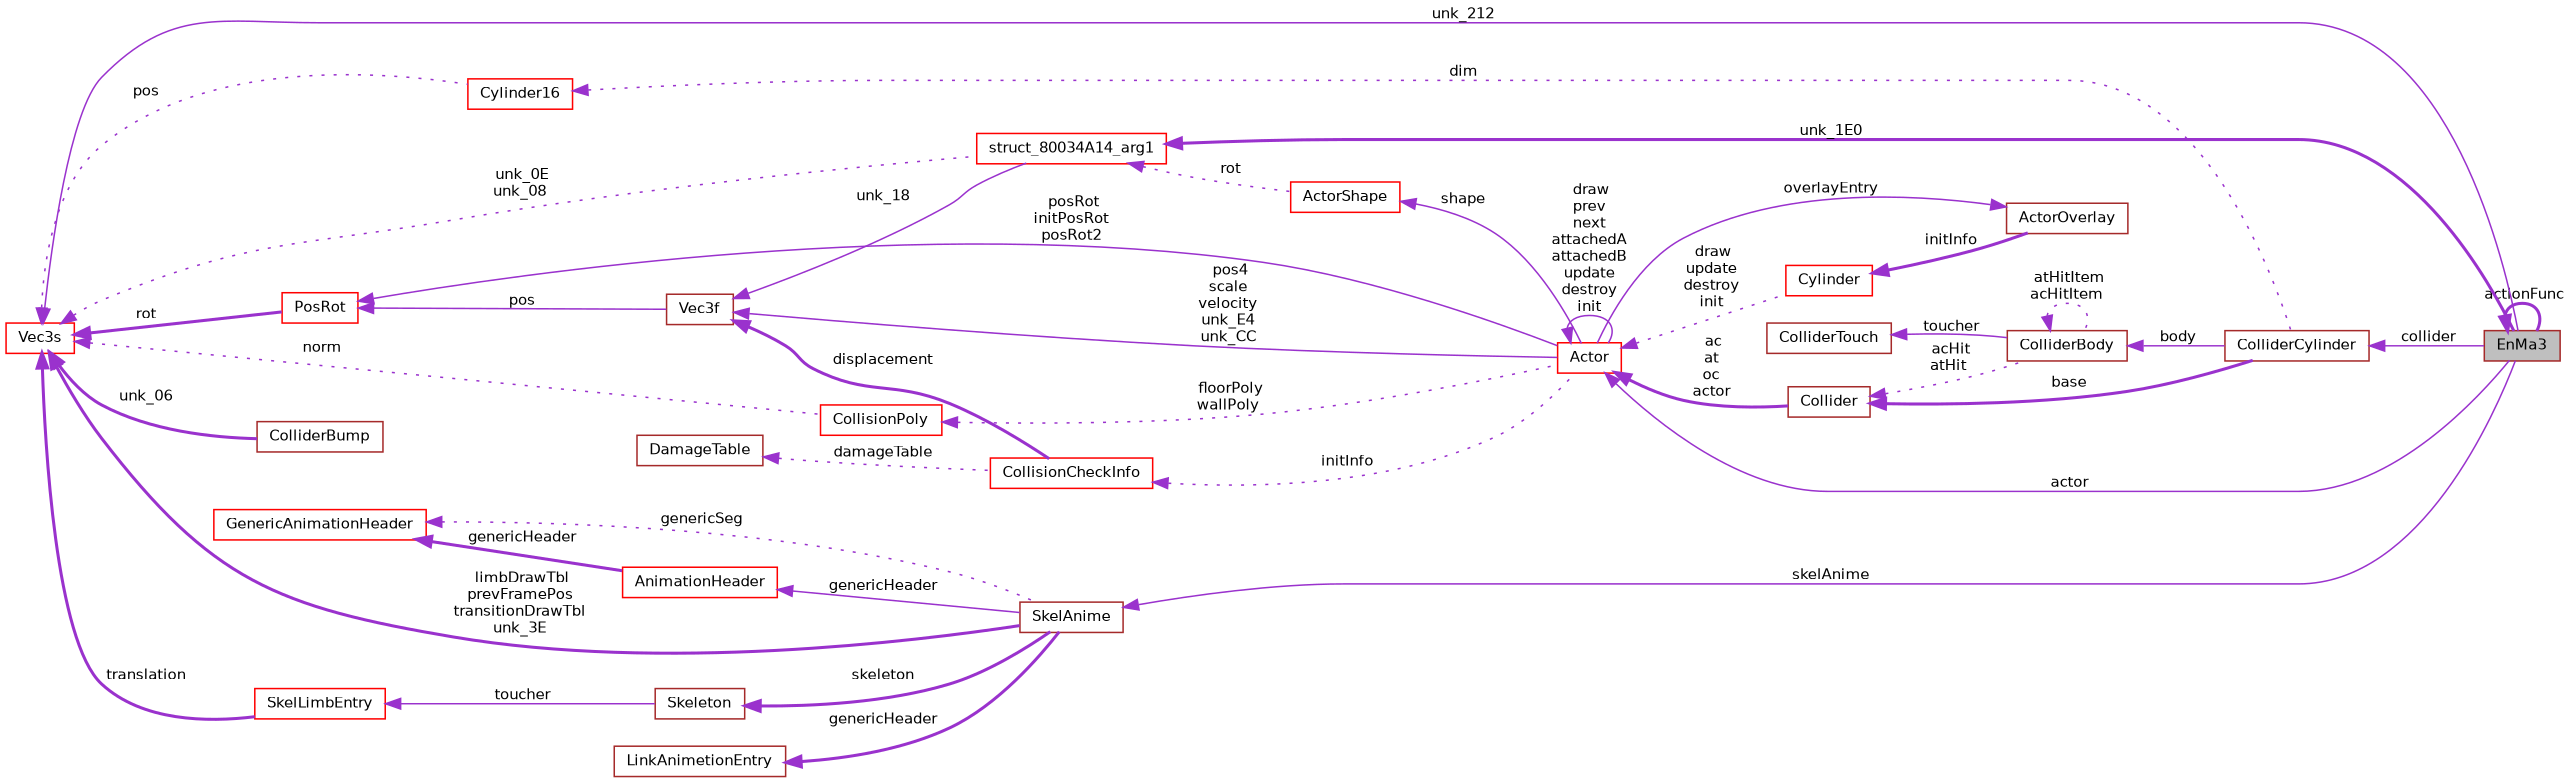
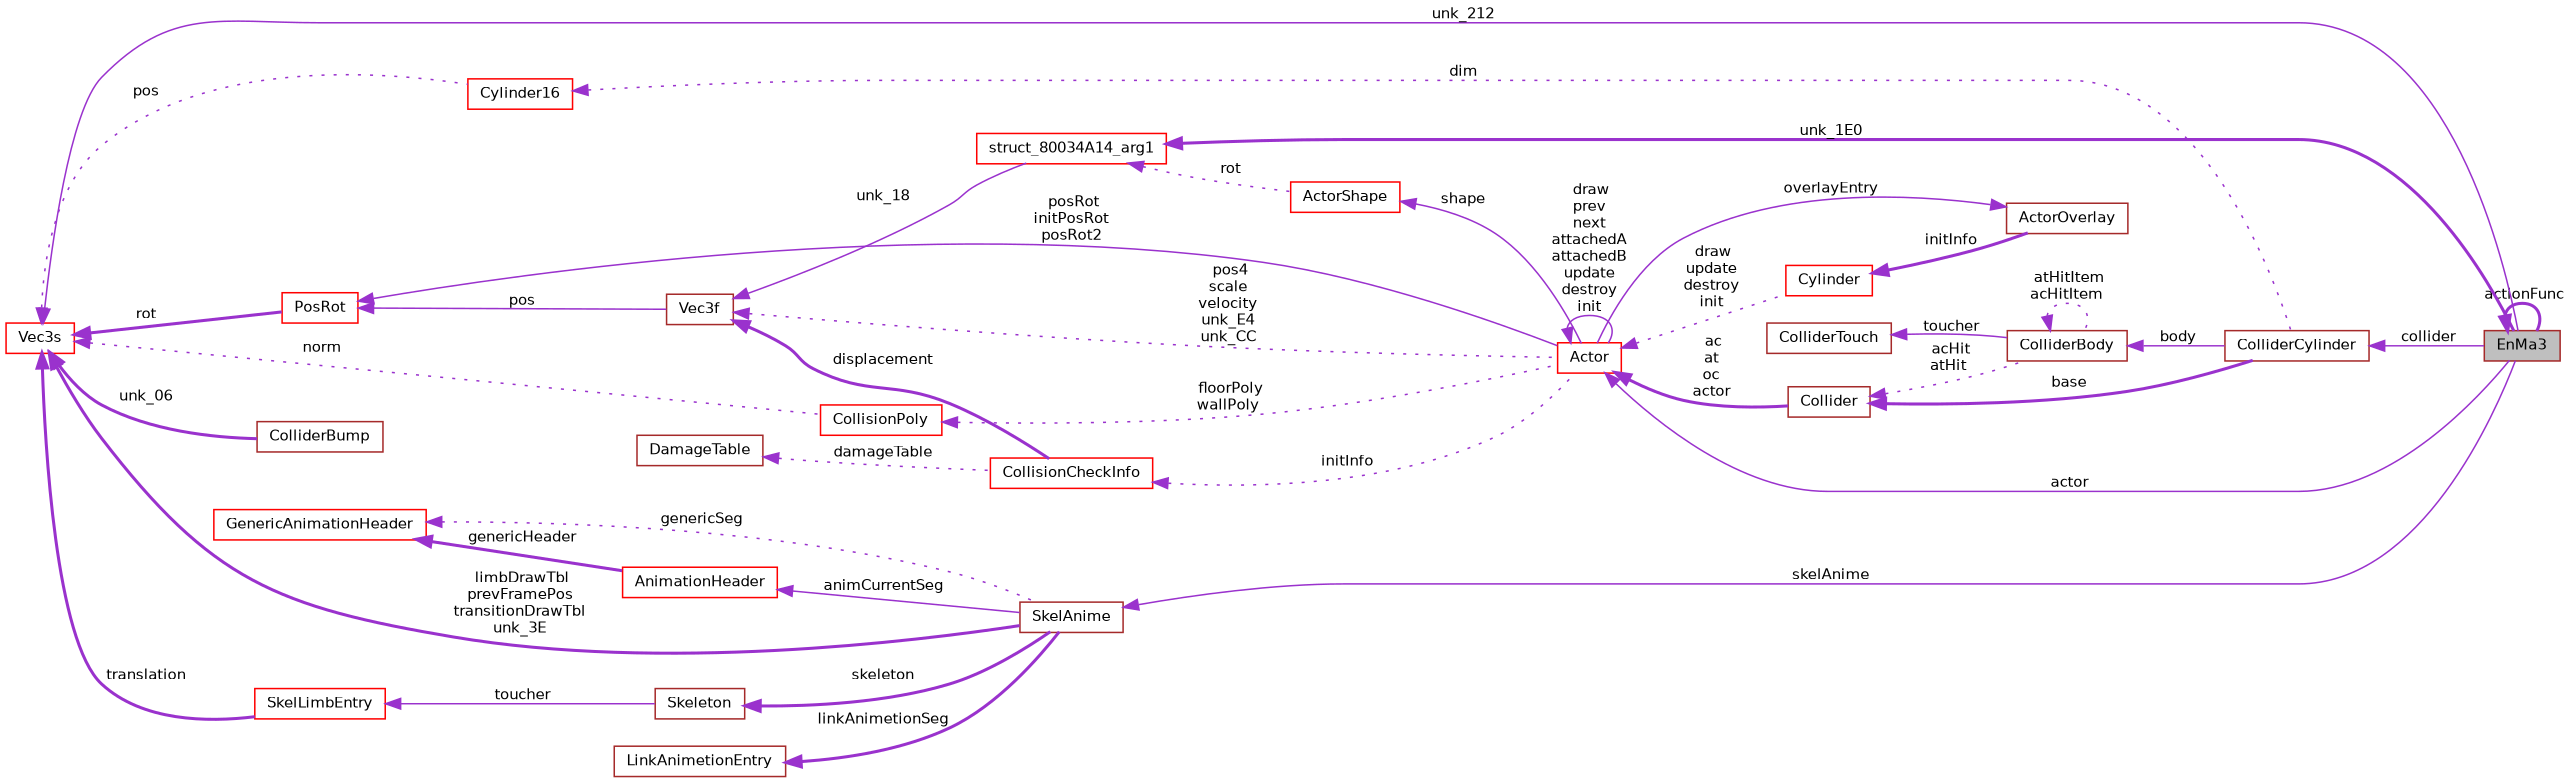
edge "struct_80034A14_arg1" -> "Vec3s": removed, label "unk_0E unk_08"
edge "Actor" -> "Vec3f": style solid -> dotted
edge "SkelAnime" -> "AnimationHeader": label " genericHeader" -> " animCurrentSeg"
edge "SkelAnime" -> "LinkAnimetionEntry": label " genericHeader" -> " linkAnimetionSeg"
